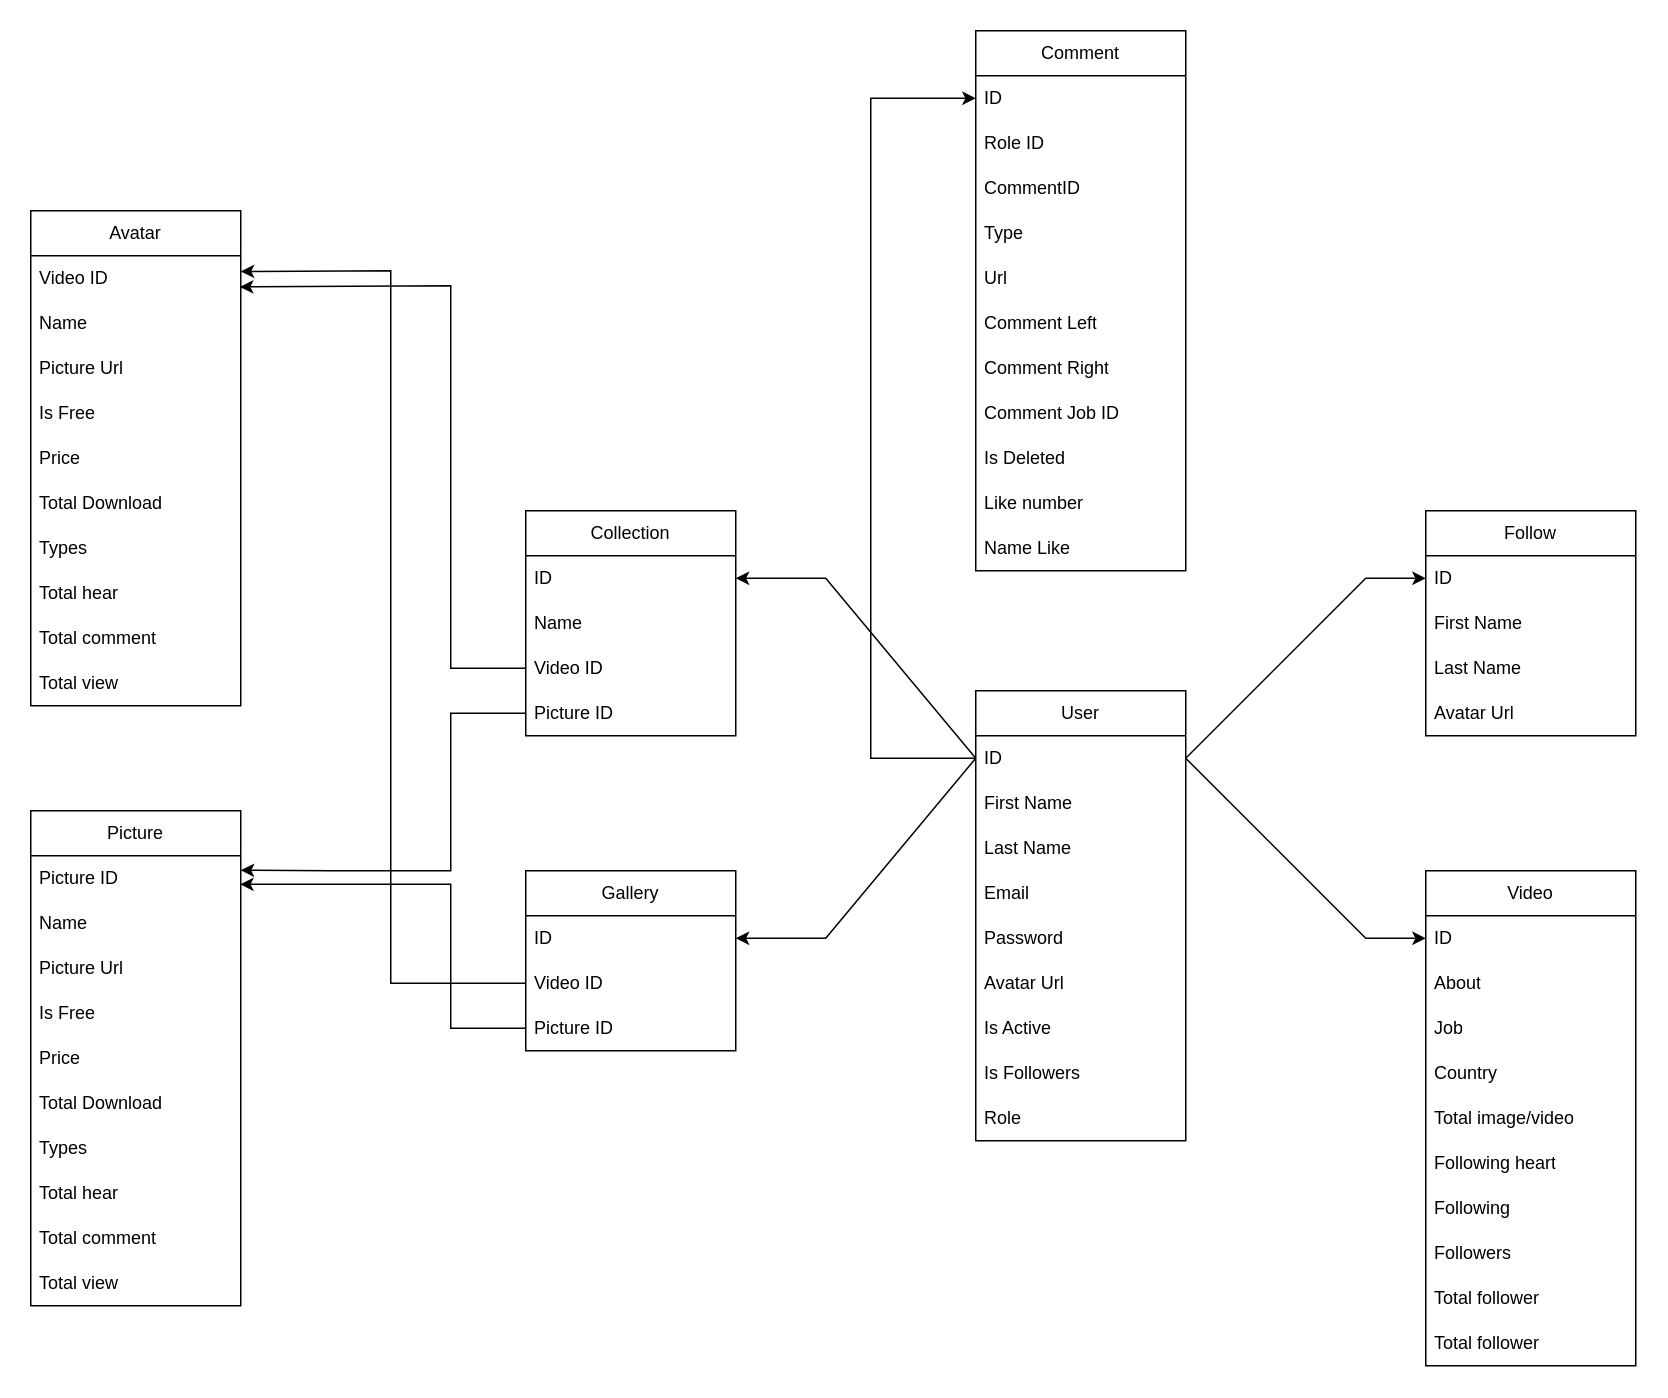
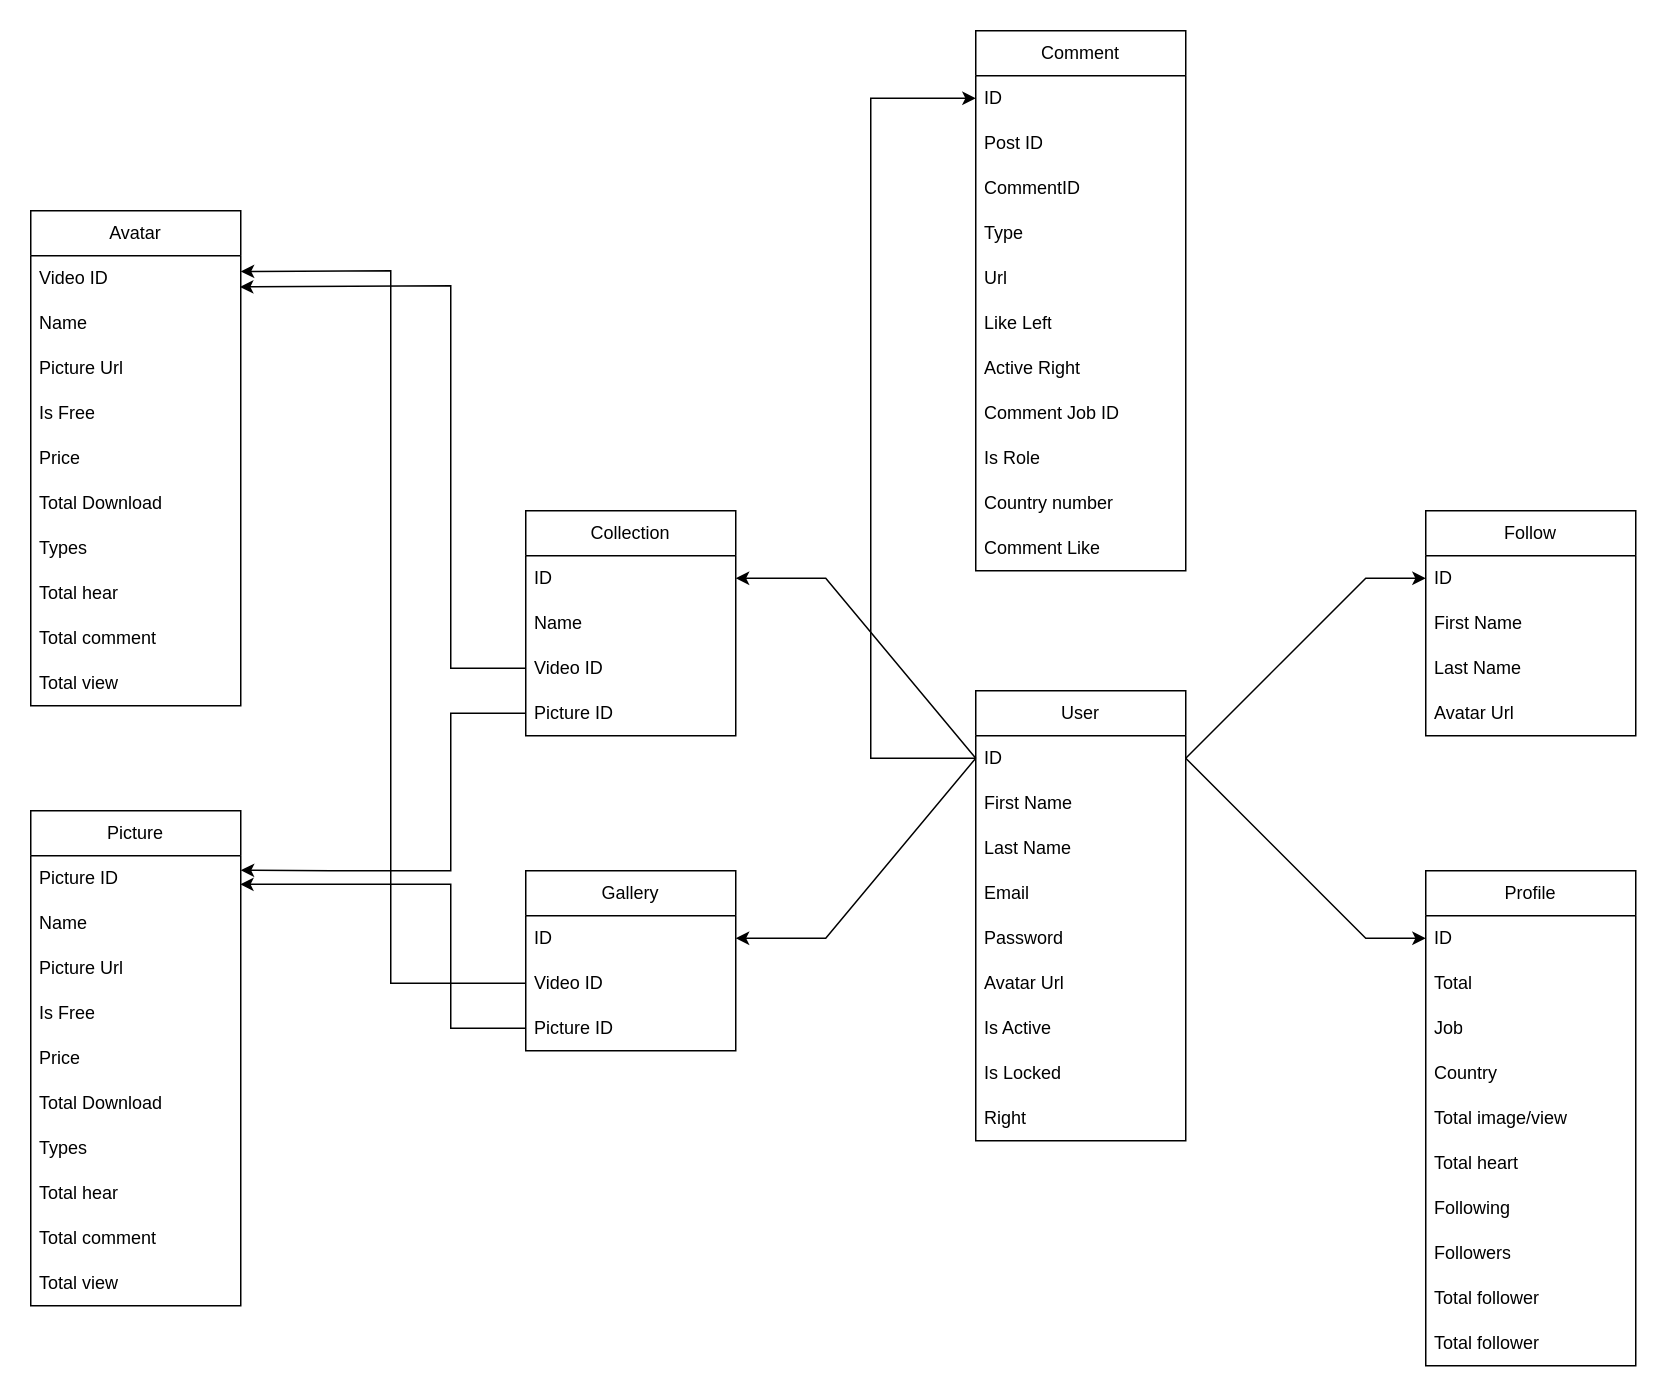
node "Role ID": label "Role ID" -> "Post ID"
node "Comment Left": label "Comment Left" -> "Like Left"
node "Comment Right": label "Comment Right" -> "Active Right"
node "Is Deleted": label "Is Deleted" -> "Is Role"
node "Like number": label "Like number" -> "Country number"
node "Name Like": label "Name Like" -> "Comment Like"
node "Video": label "Video" -> "Profile"
node "About": label "About" -> "Total"
node "Is Followers": label "Is Followers" -> "Is Locked"
node "Role": label "Role" -> "Right"
node "Total image/video": label "Total image/video" -> "Total image/view"
node "Following heart": label "Following heart" -> "Total heart"
